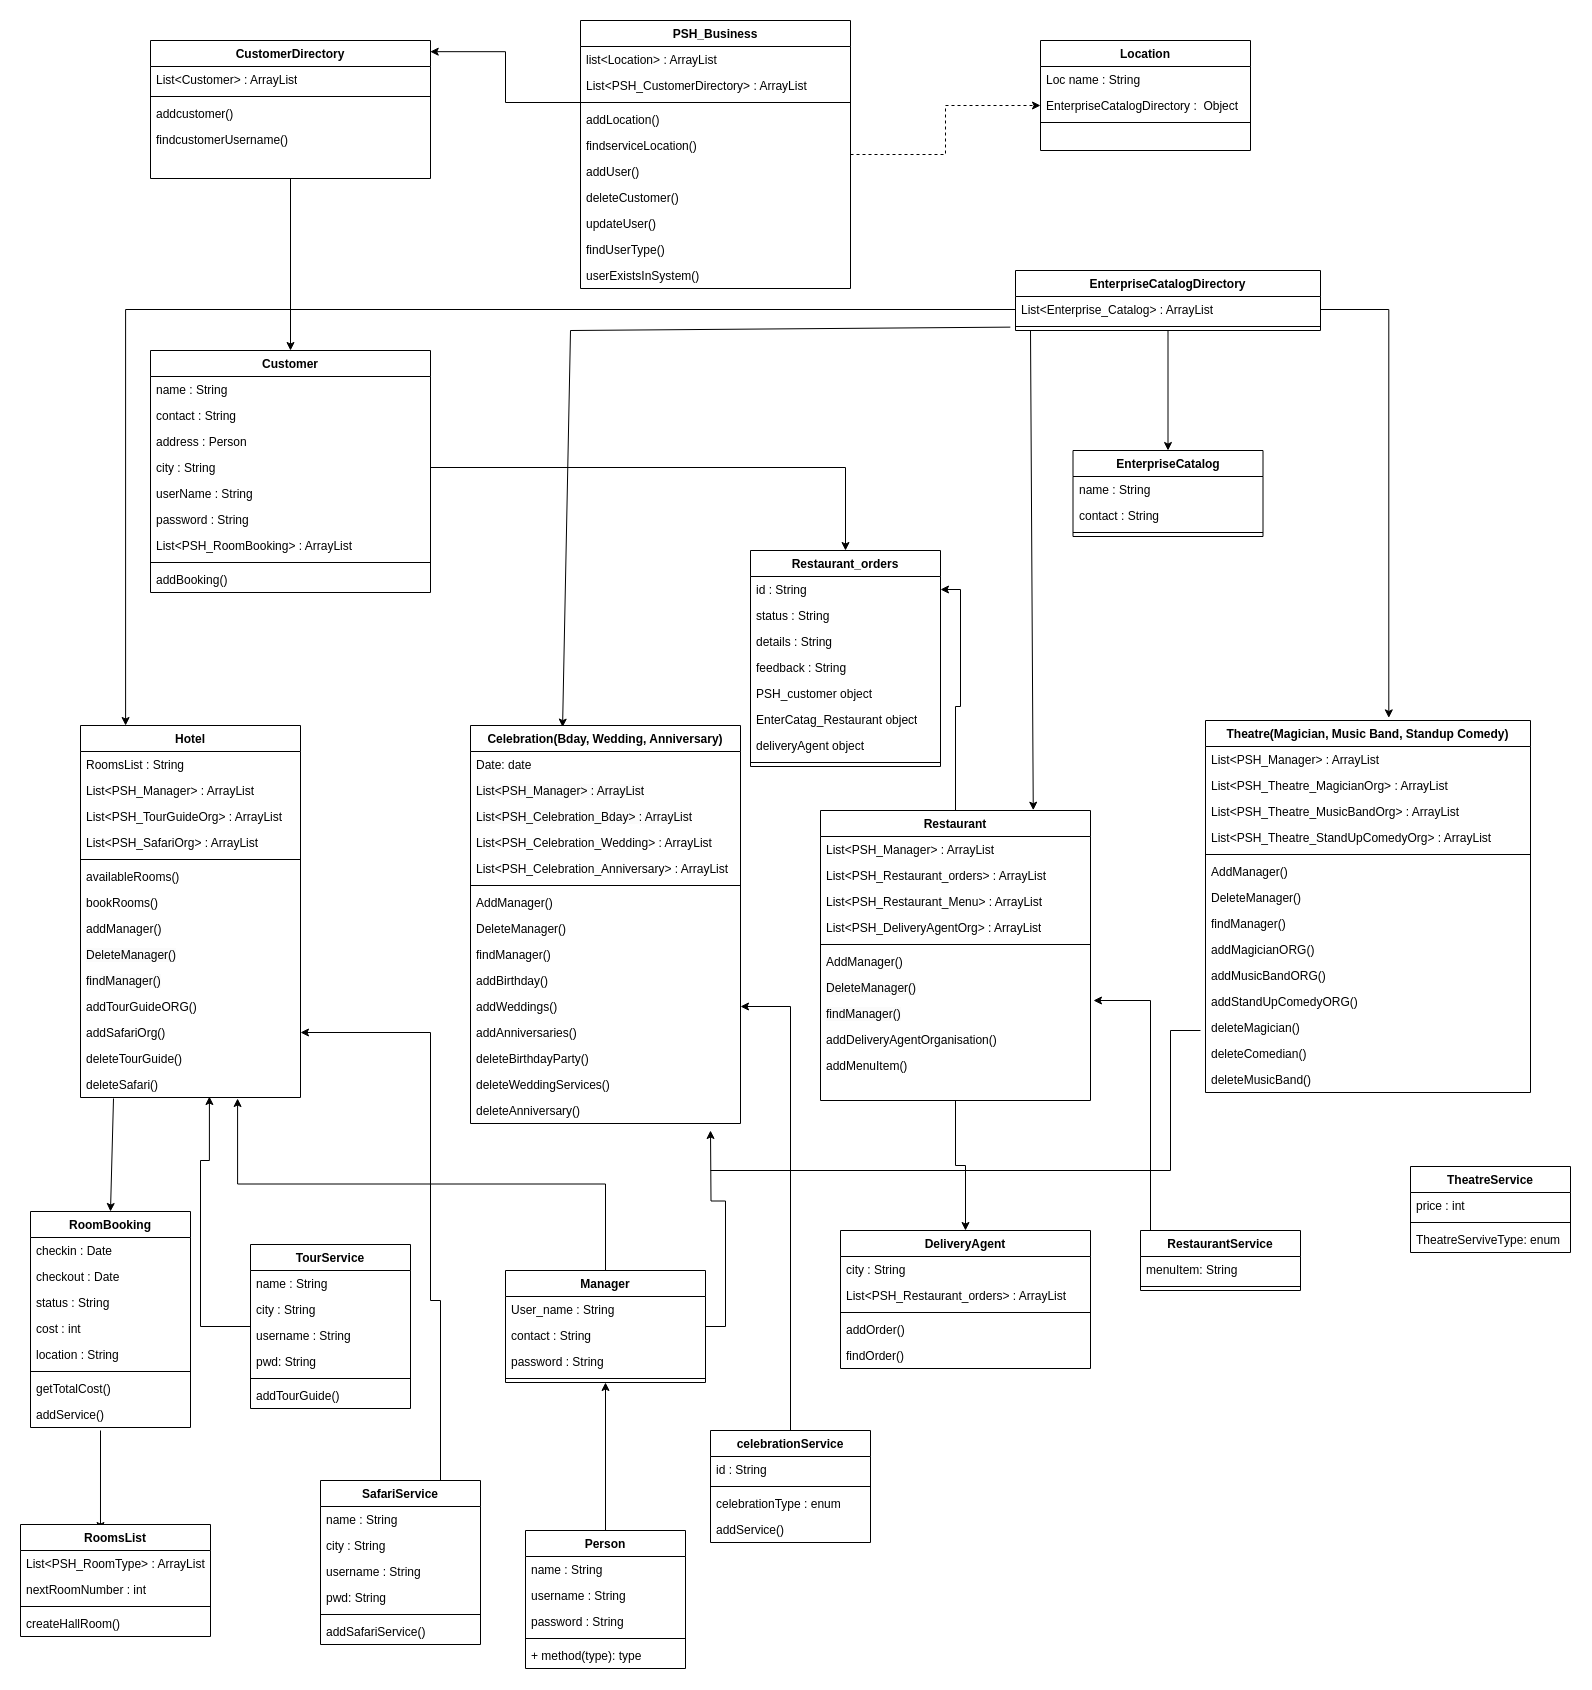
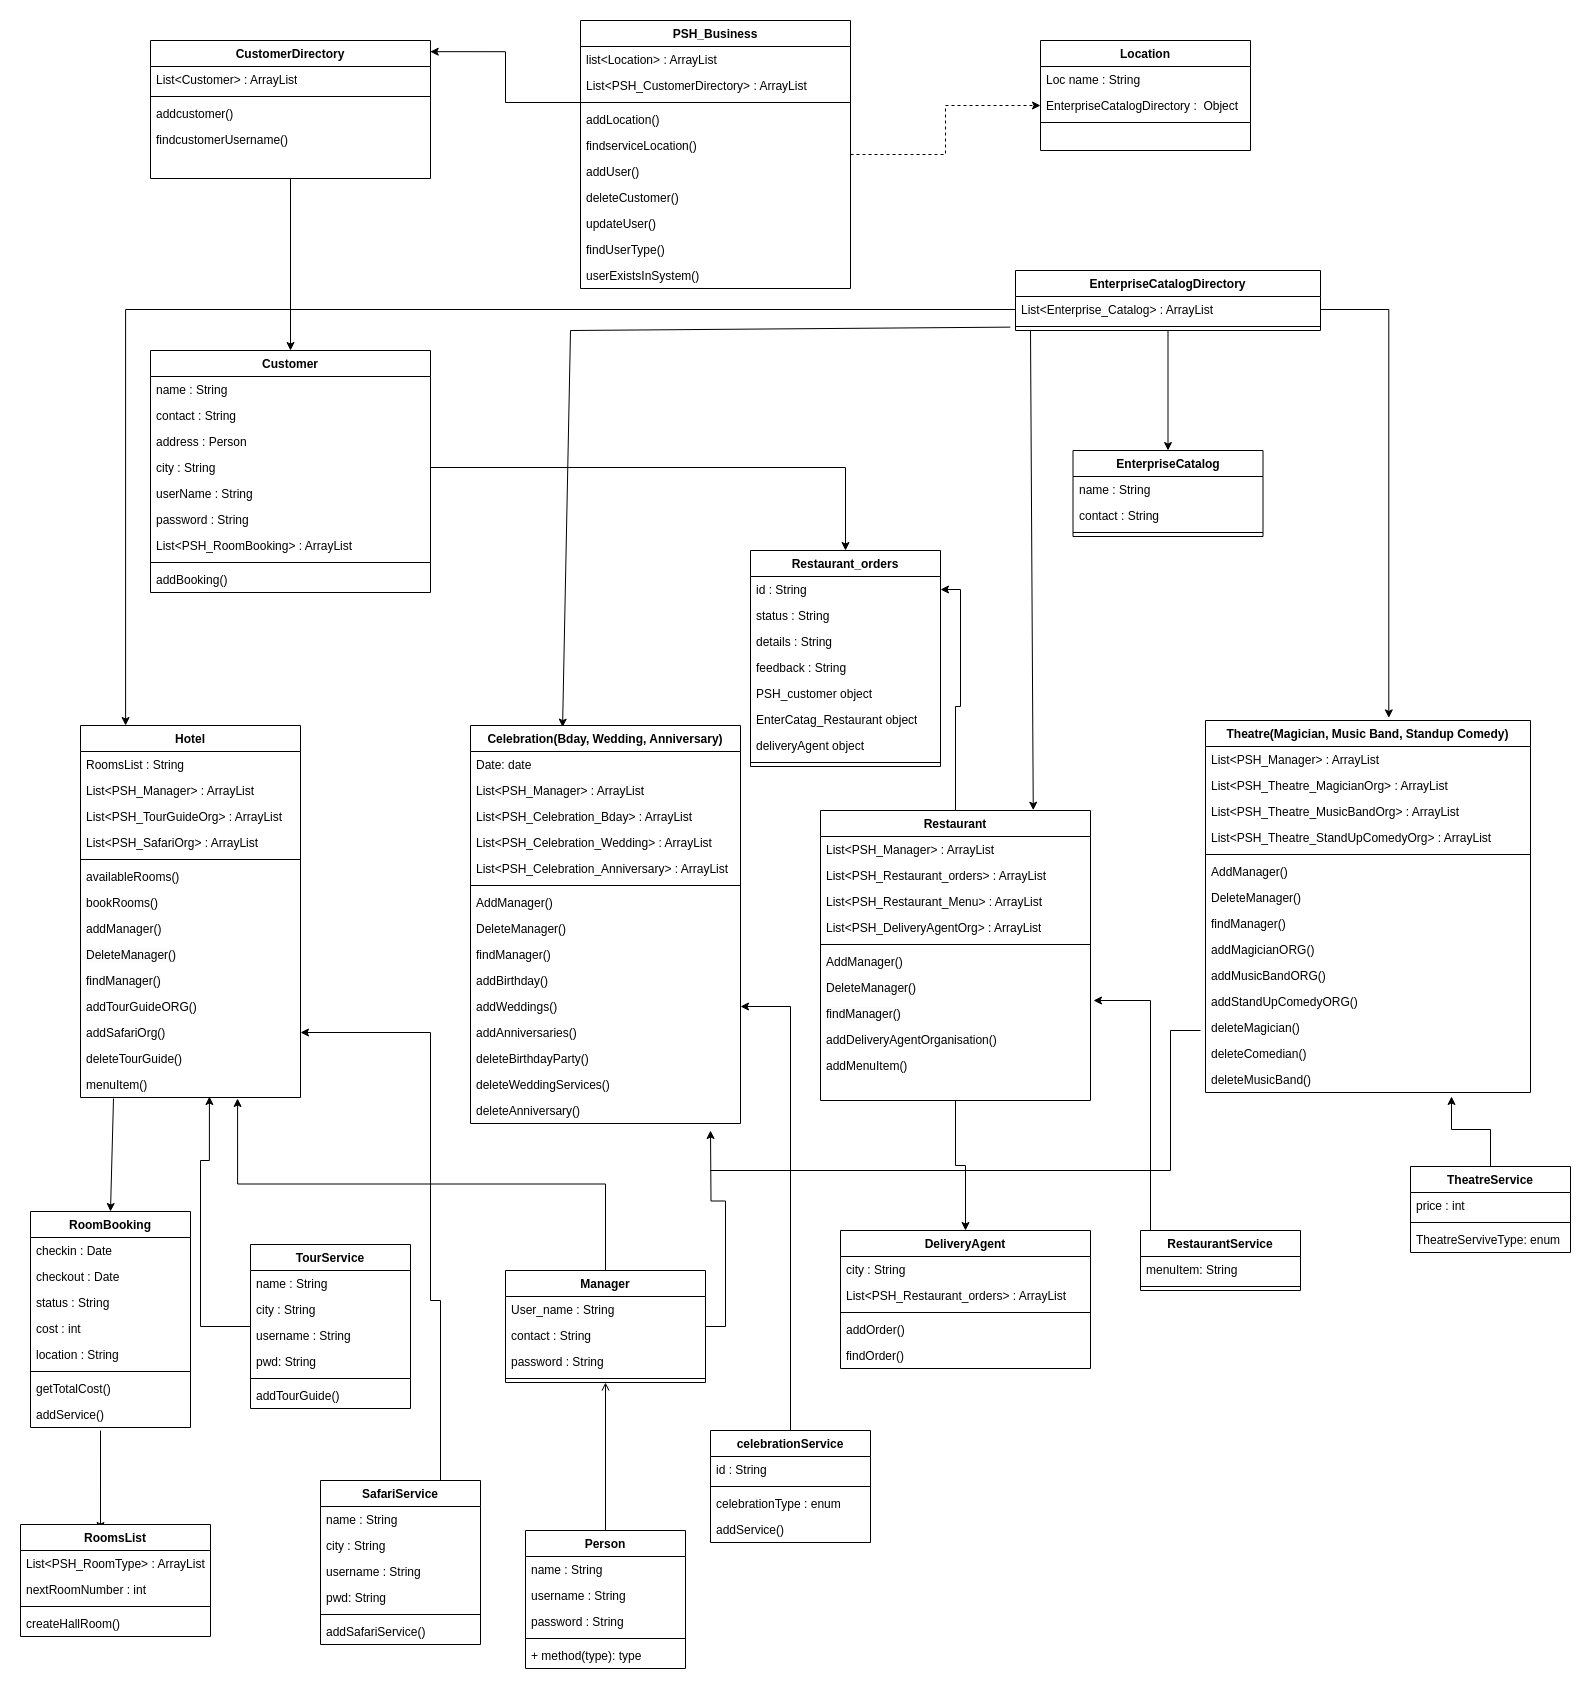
node "deleteSafari()": label "deleteSafari()" -> "menuItem()"
edge "TheatreService" -> "deleteMusicBand()": added
edge "Person" -> "Manager": arrowhead classic -> open
